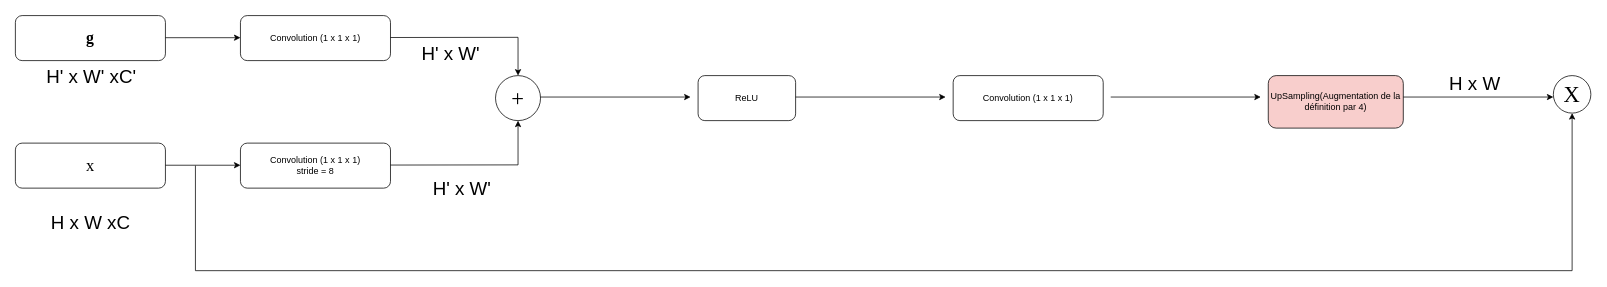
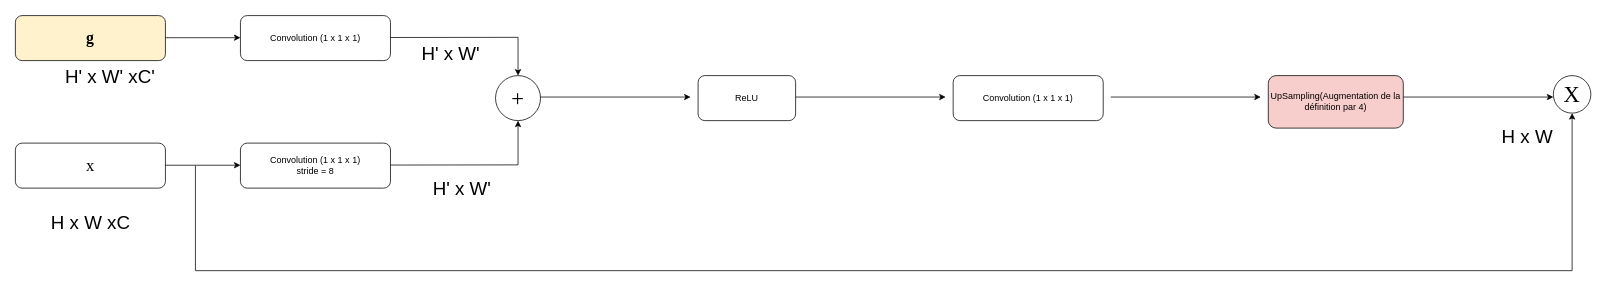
node "g": fillcolor #ffffff -> #fff2cc
node "H' x W' xC'": moved (91, 75) -> (110, 75)
node "H x W": moved (1474, 83) -> (1527, 135)
